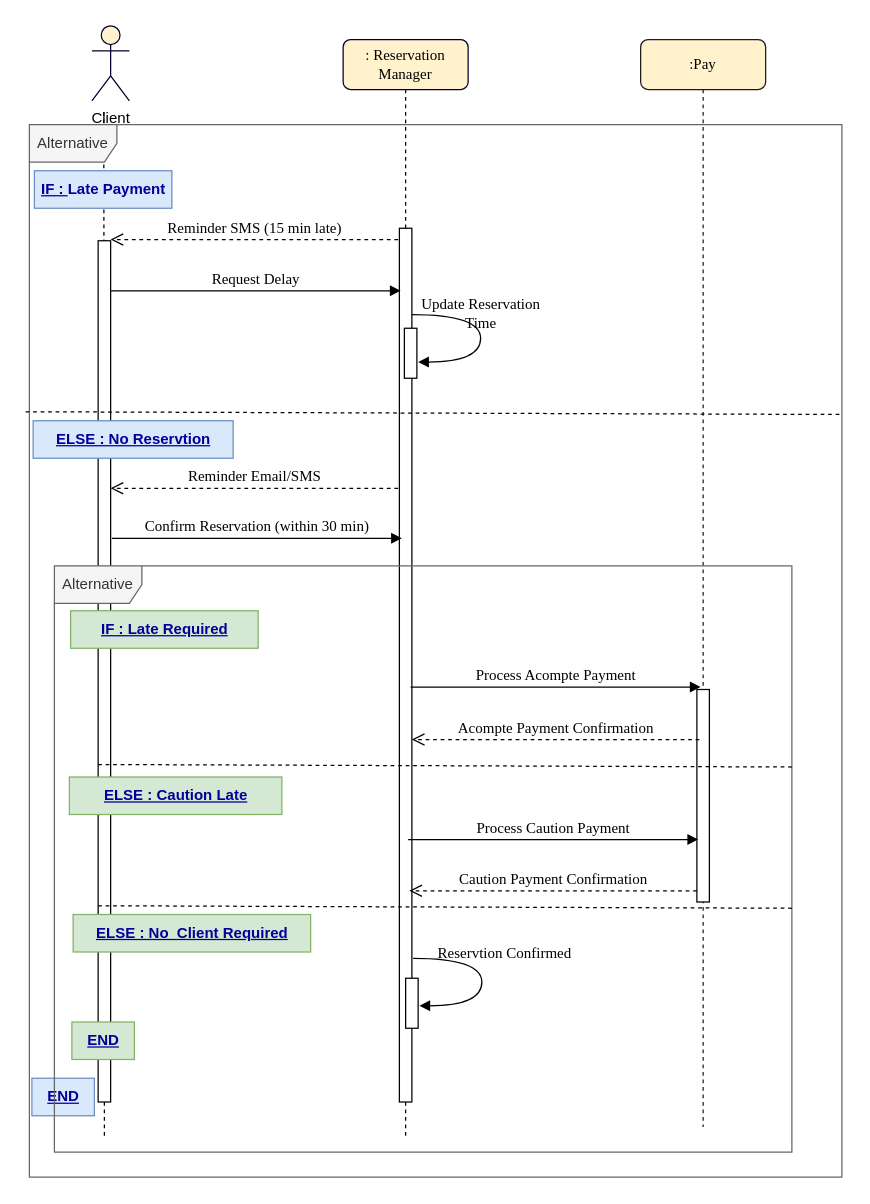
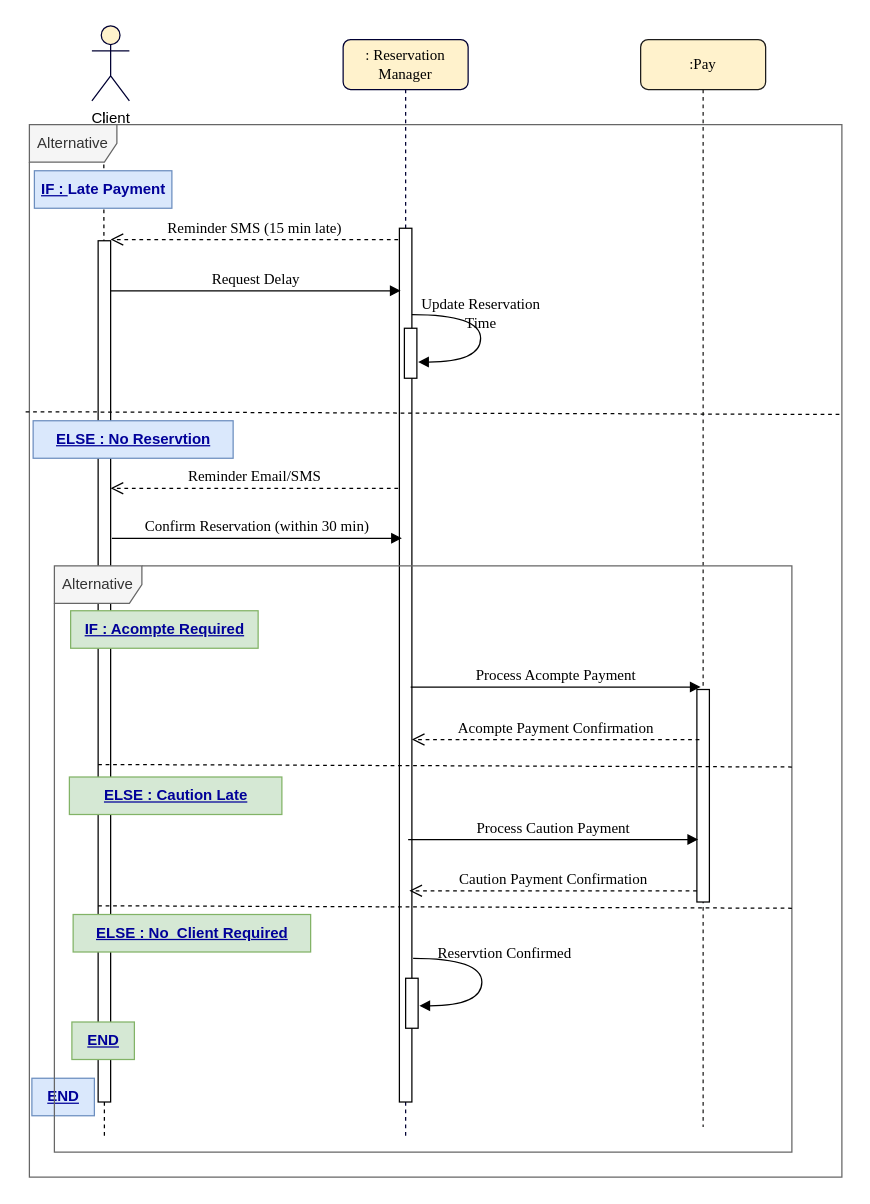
node "IF : Late Required": label "IF : Late Required" -> "IF : Acompte Required"
